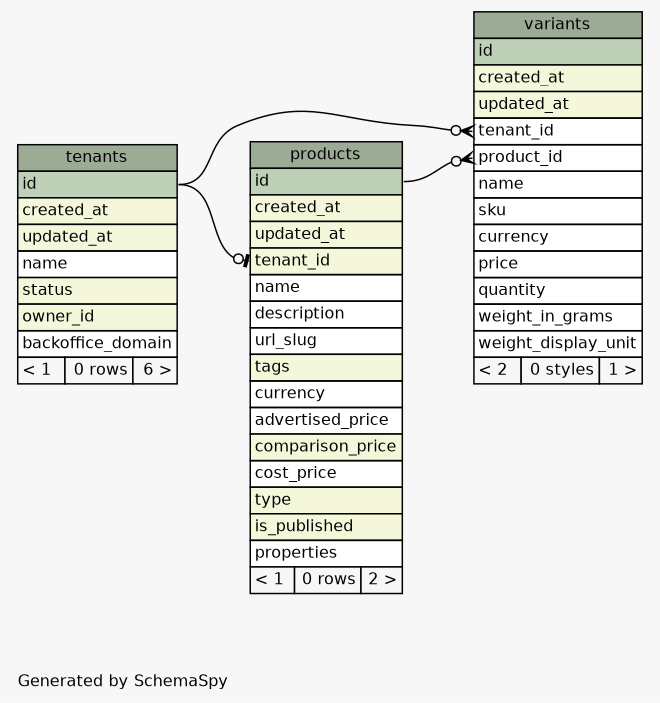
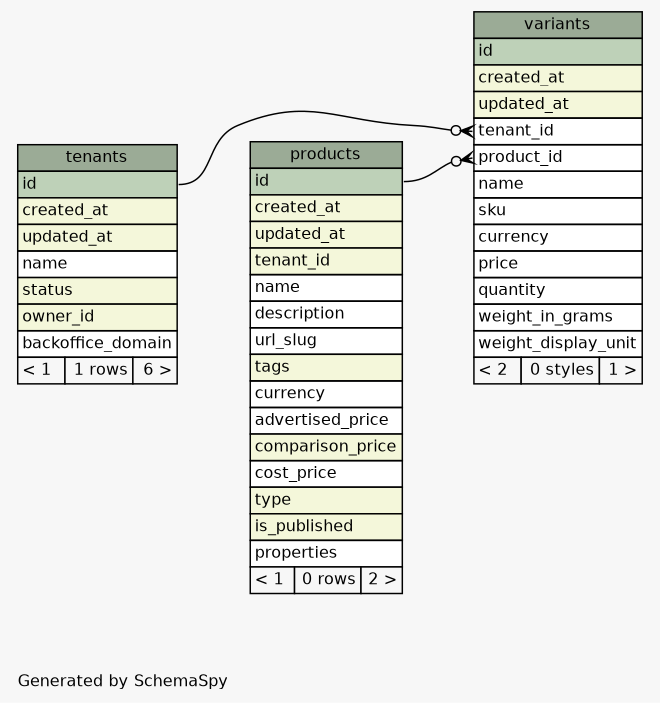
edge "tenants" -> "products": removed
node "tenants": text "0 rows" -> "1 rows"
